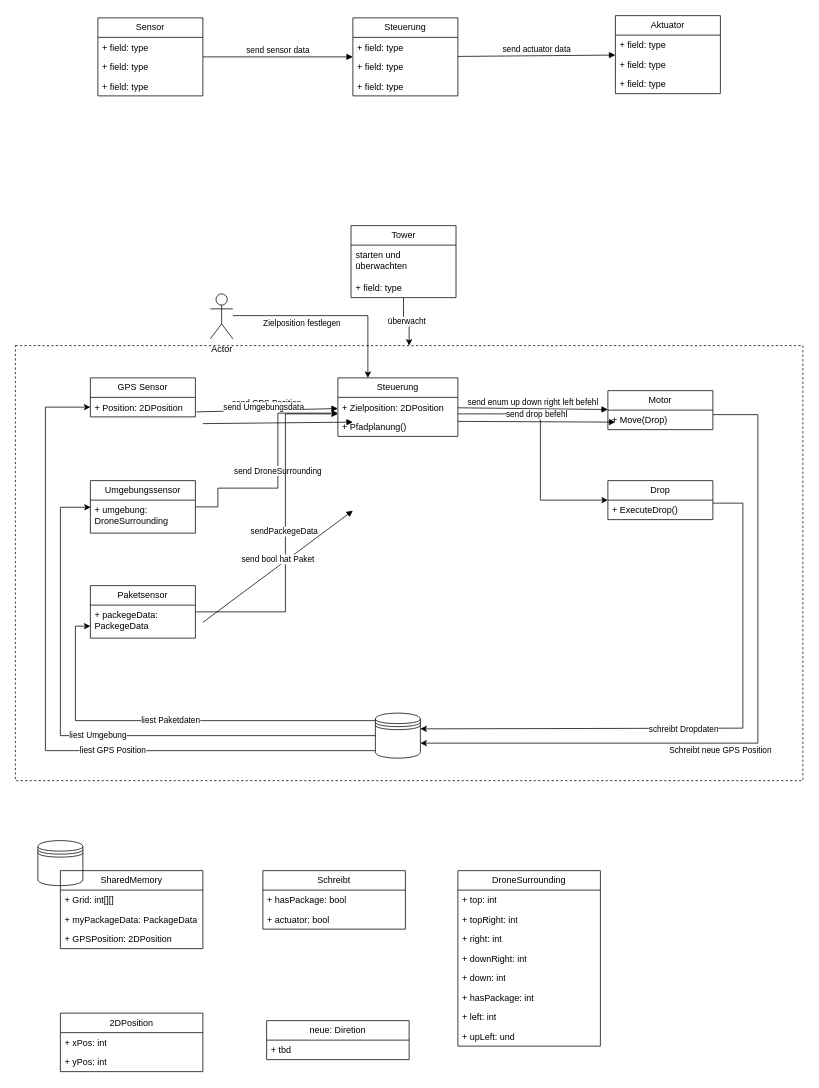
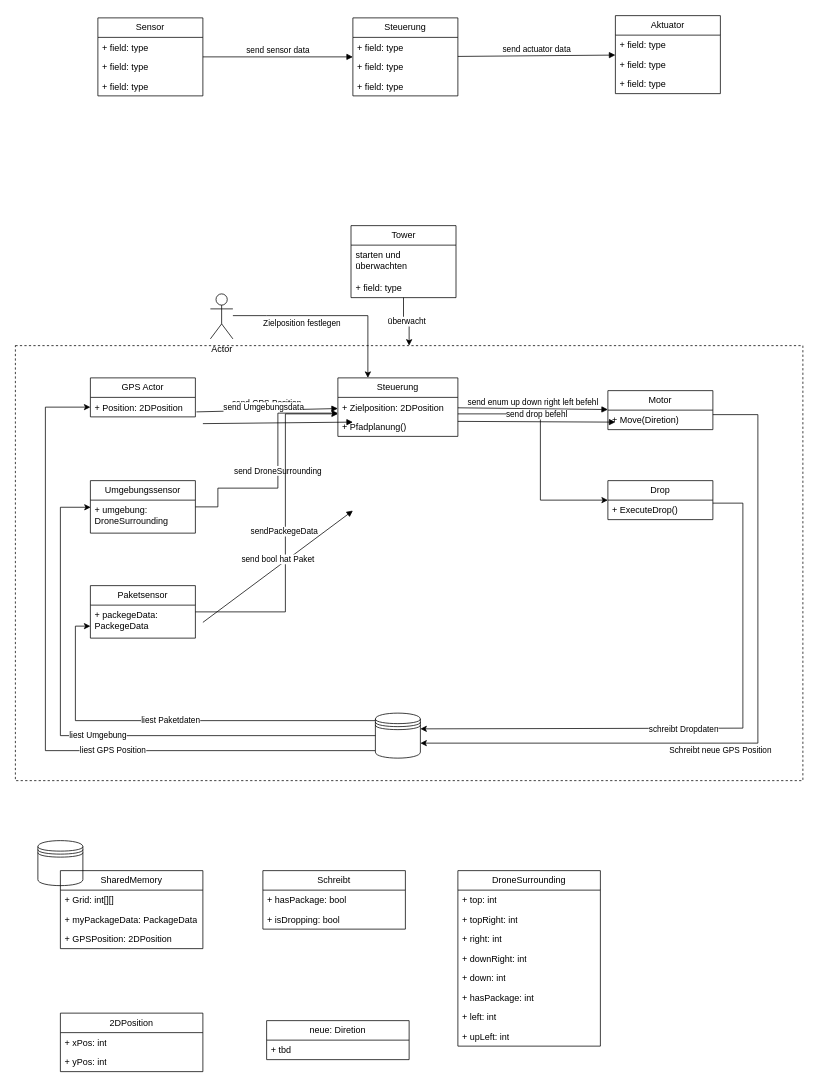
node "GPS Sensor": label "GPS Sensor" -> "GPS Actor"
node "+ Move(Drop)": label "+ Move(Drop)" -> "+ Move(Diretion)"
node "+ actuator: bool": label "+ actuator: bool" -> "+ isDropping: bool"
node "+ upLeft: und": label "+ upLeft: und" -> "+ upLeft: int"
